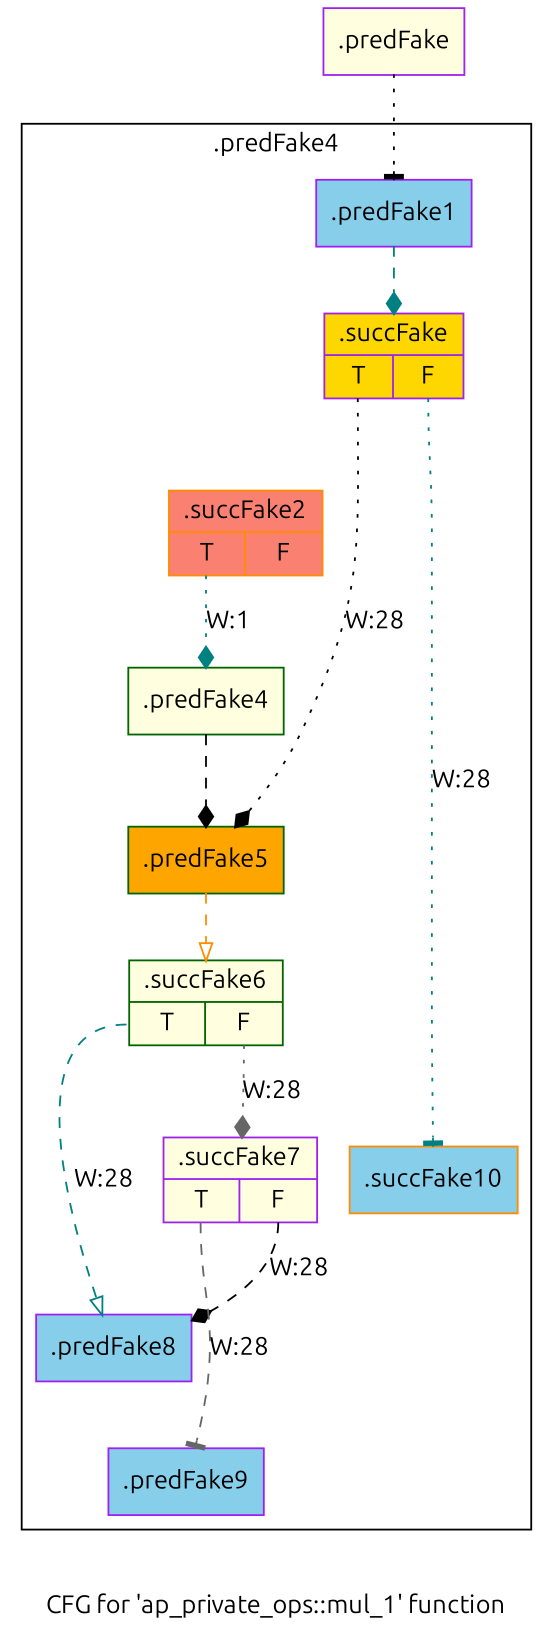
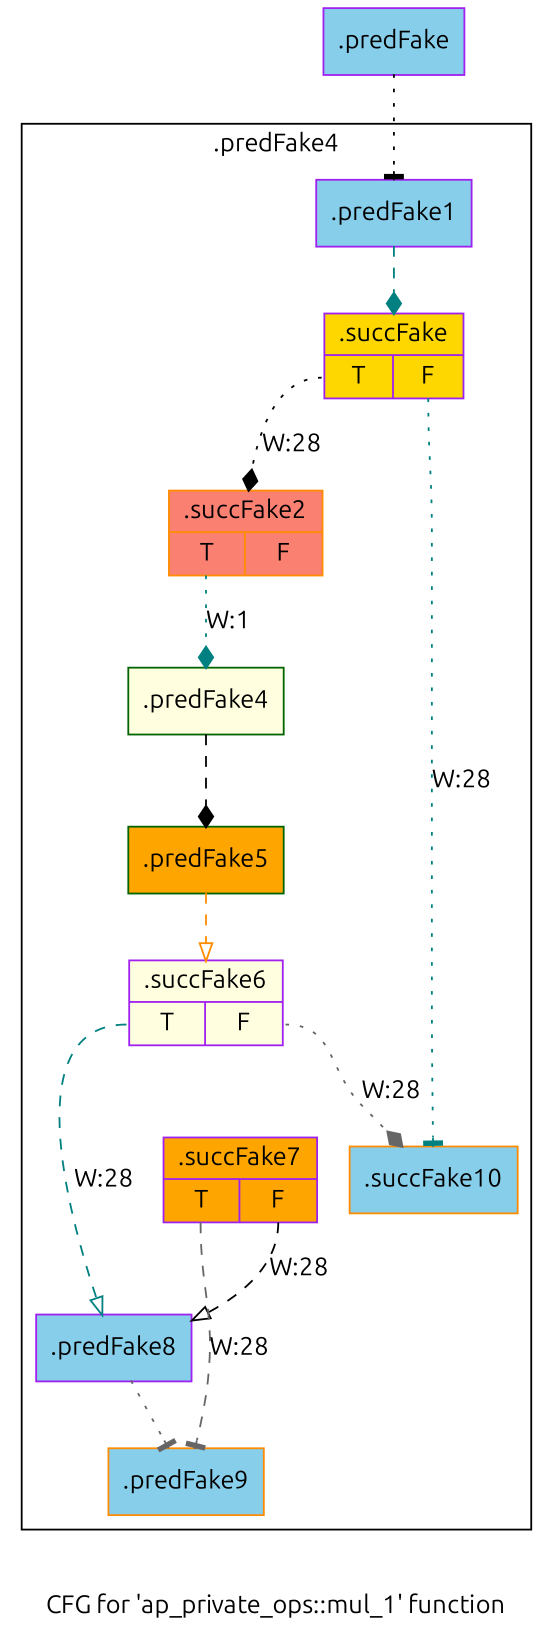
node ".predFake": fillcolor lightyellow -> skyblue
edge ".succFake" -> ".predFake5": now ".succFake" -> ".succFake2"
node ".succFake6": color darkgreen -> purple
edge ".succFake6" -> ".succFake7": now ".succFake6" -> ".succFake10"
node ".succFake7": fillcolor lightyellow -> orange
edge ".succFake7" -> ".predFake8": arrowhead diamond -> onormal
edge ".predFake8" -> ".predFake9": added
node ".predFake9": color purple -> darkorange
